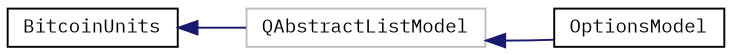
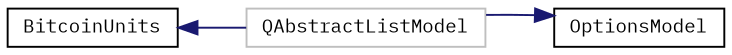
edge "OptionsModel" -> "QAbstractListModel": reversed
